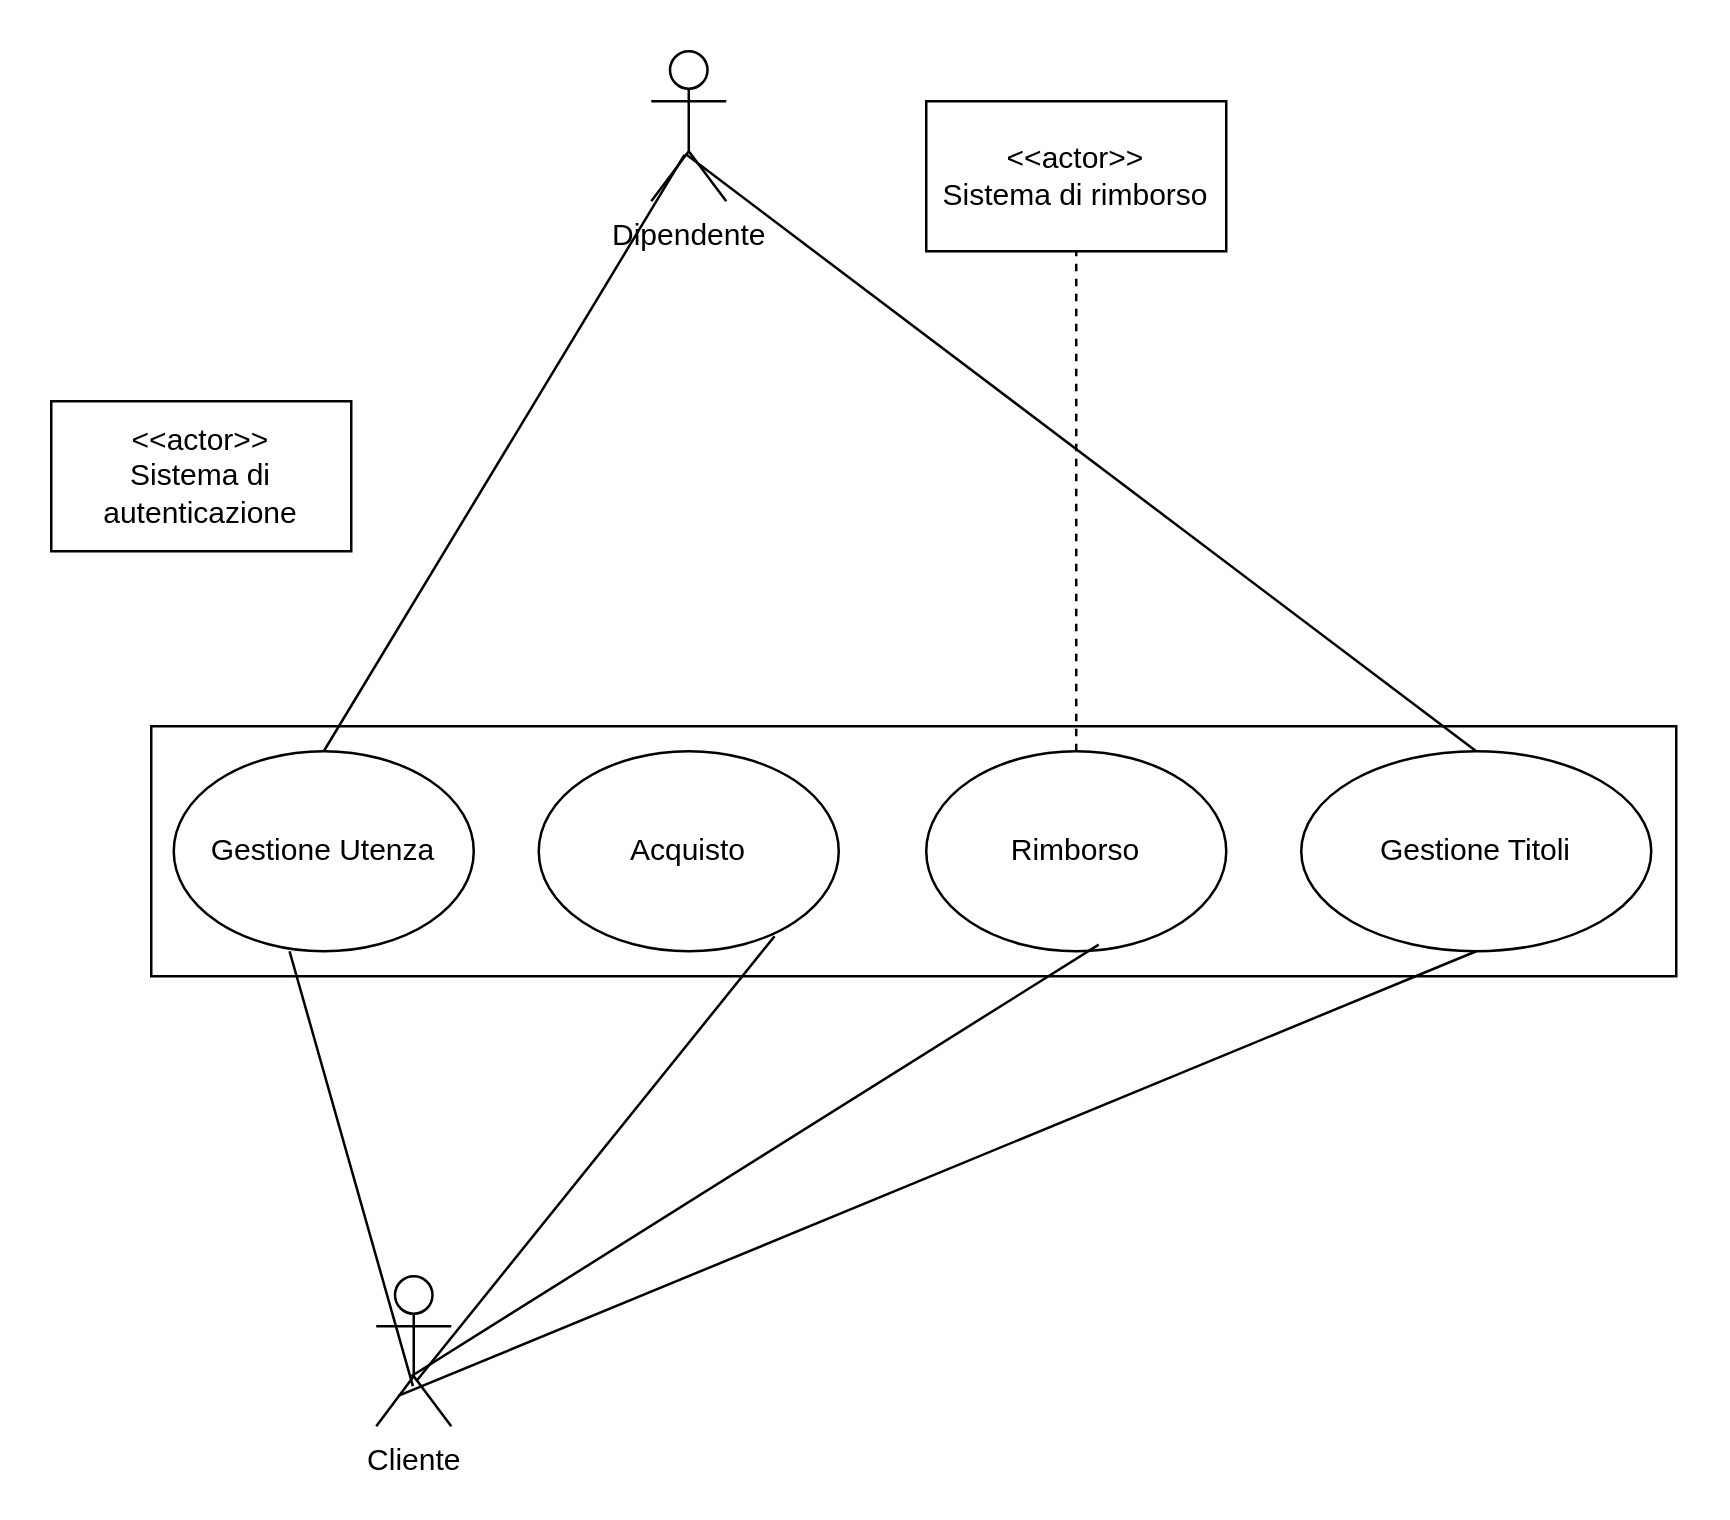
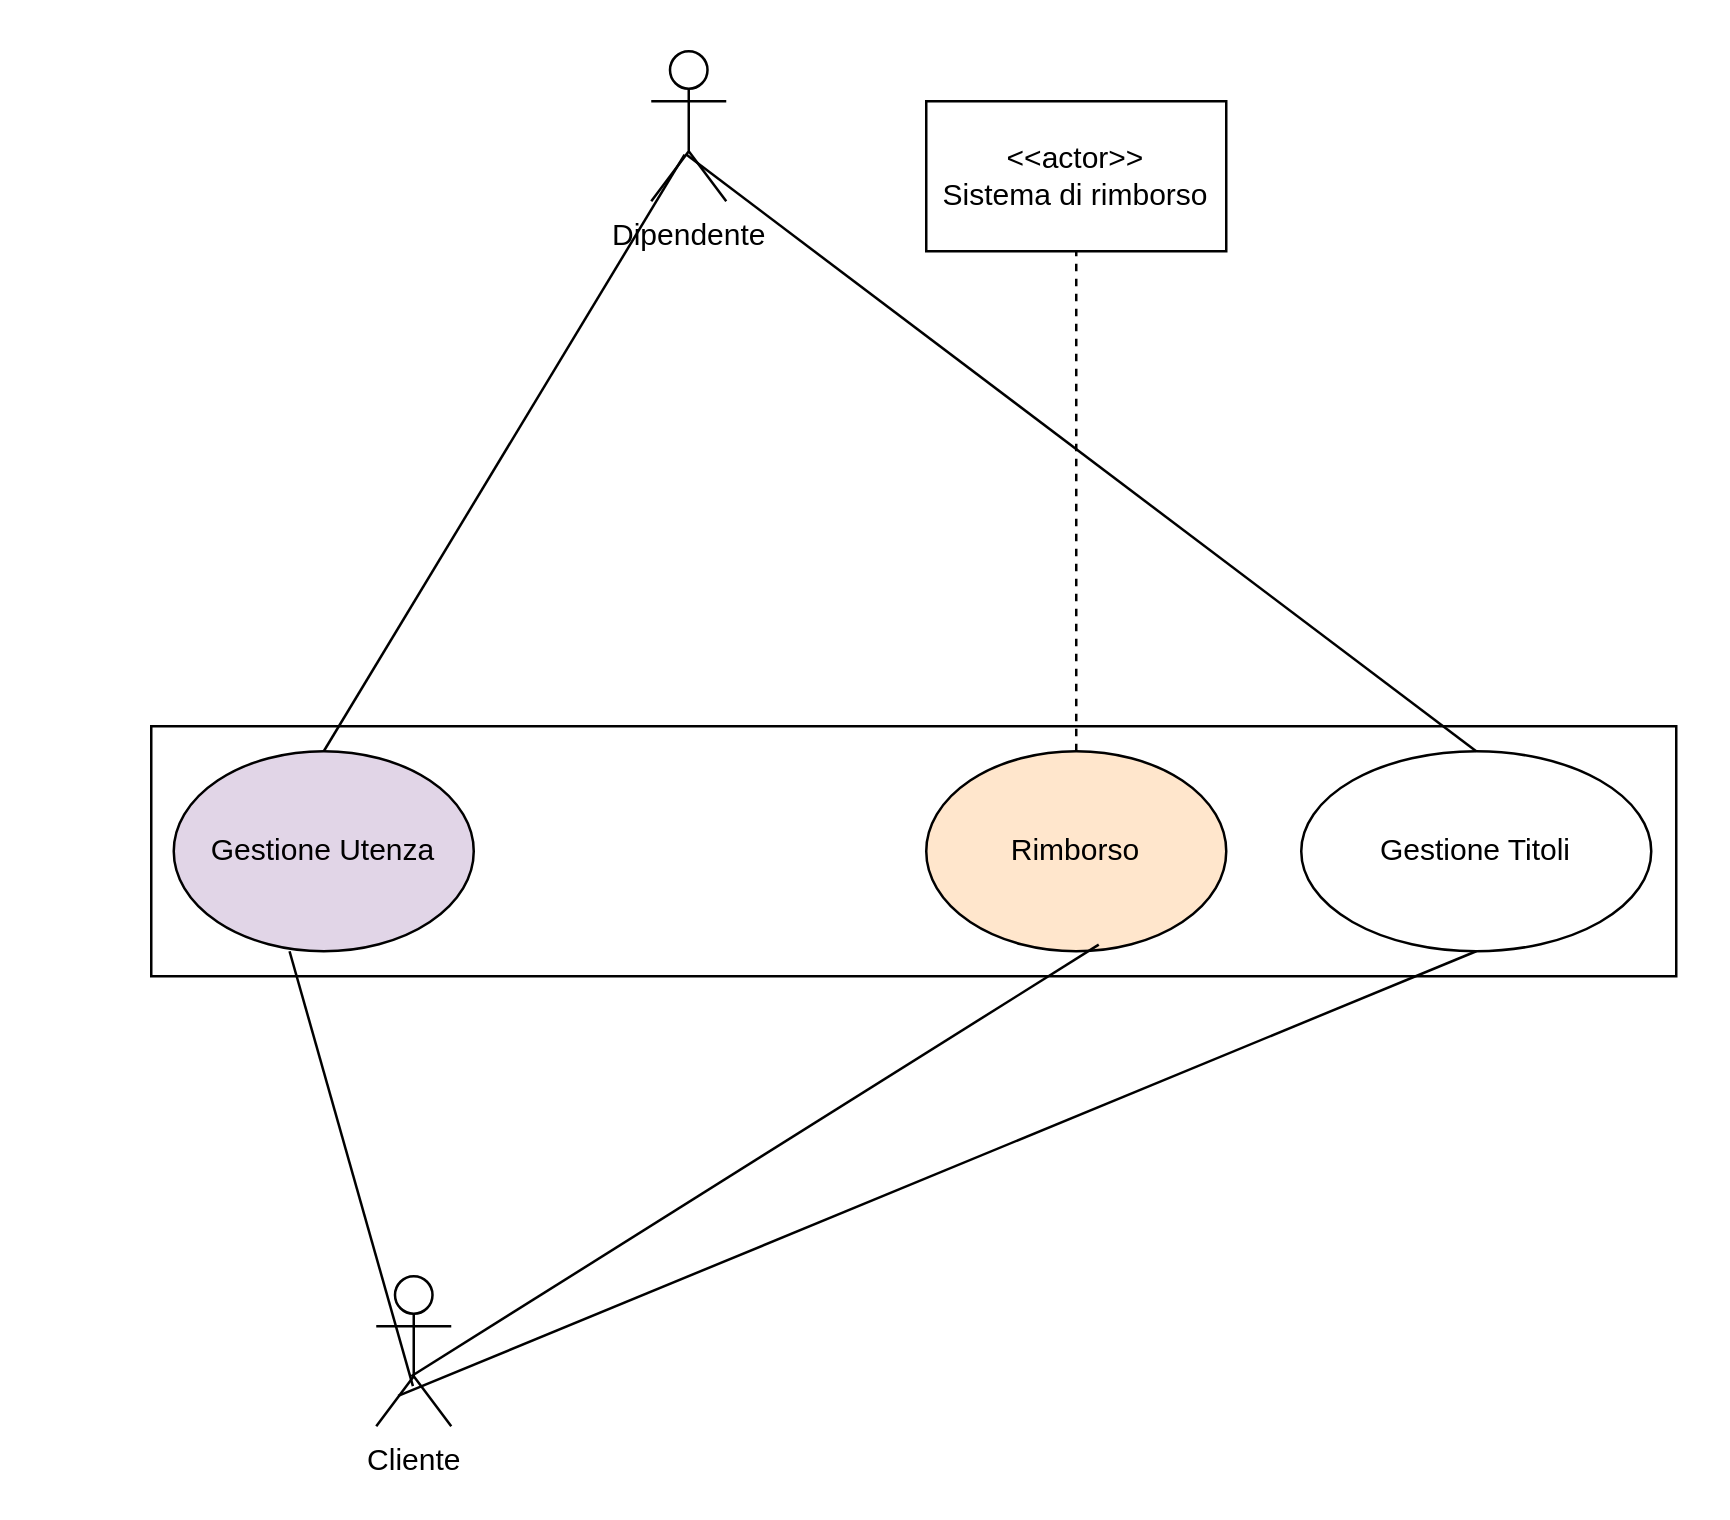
node "<<actor>> Sistema di autenticazione": removed
node "Gestione Utenza": fillcolor #ffffff -> #e1d5e7
node "Acquisto": removed
node "Rimborso": fillcolor #ffffff -> #ffe6cc
edge "Acquisto" -- "Cliente": removed
